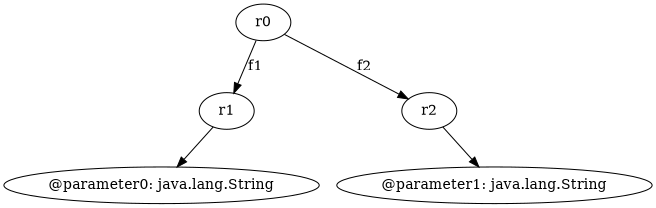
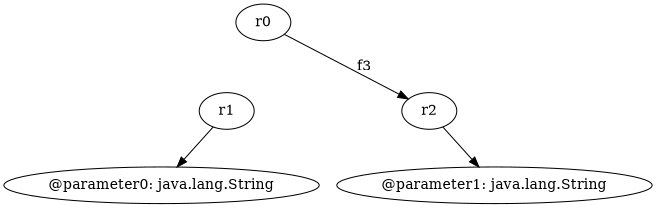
edge "r0" -> "r1": removed, label "f1"
edge "r0" -> "r2": label "f2" -> "f3"
